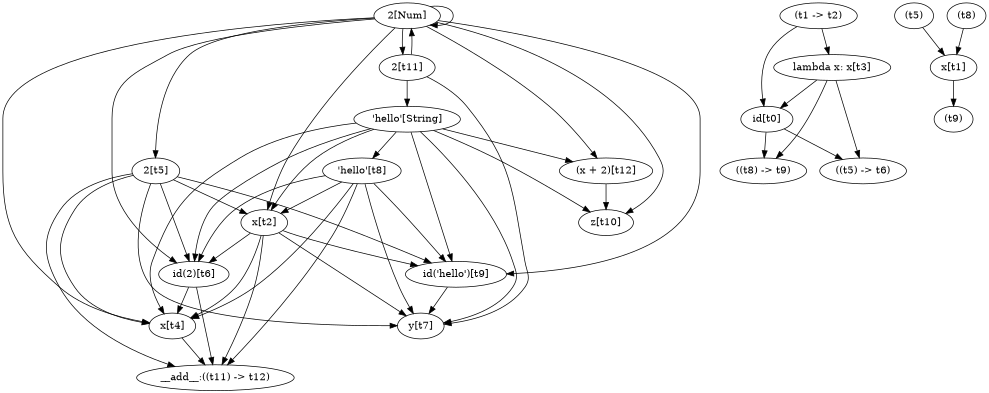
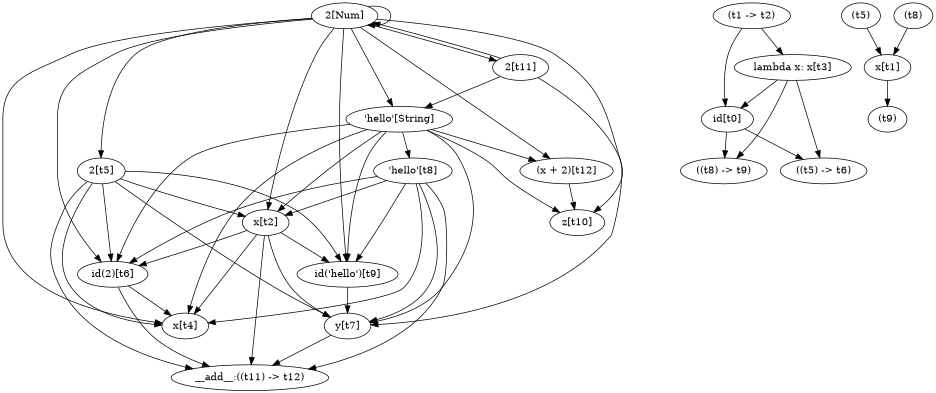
edge "2[Num]" -> "'hello'[String]": added
edge "x[t4]" -> "__add__:((t11) -> t12)": now "y[t7]" -> "__add__:((t11) -> t12)"
